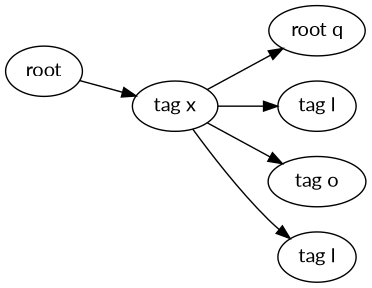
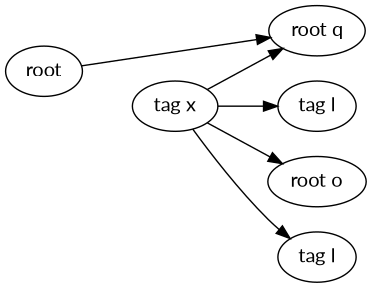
edge "root" -> "tag x": now "root" -> "root q"
node "tag o": label "tag o" -> "root o"
